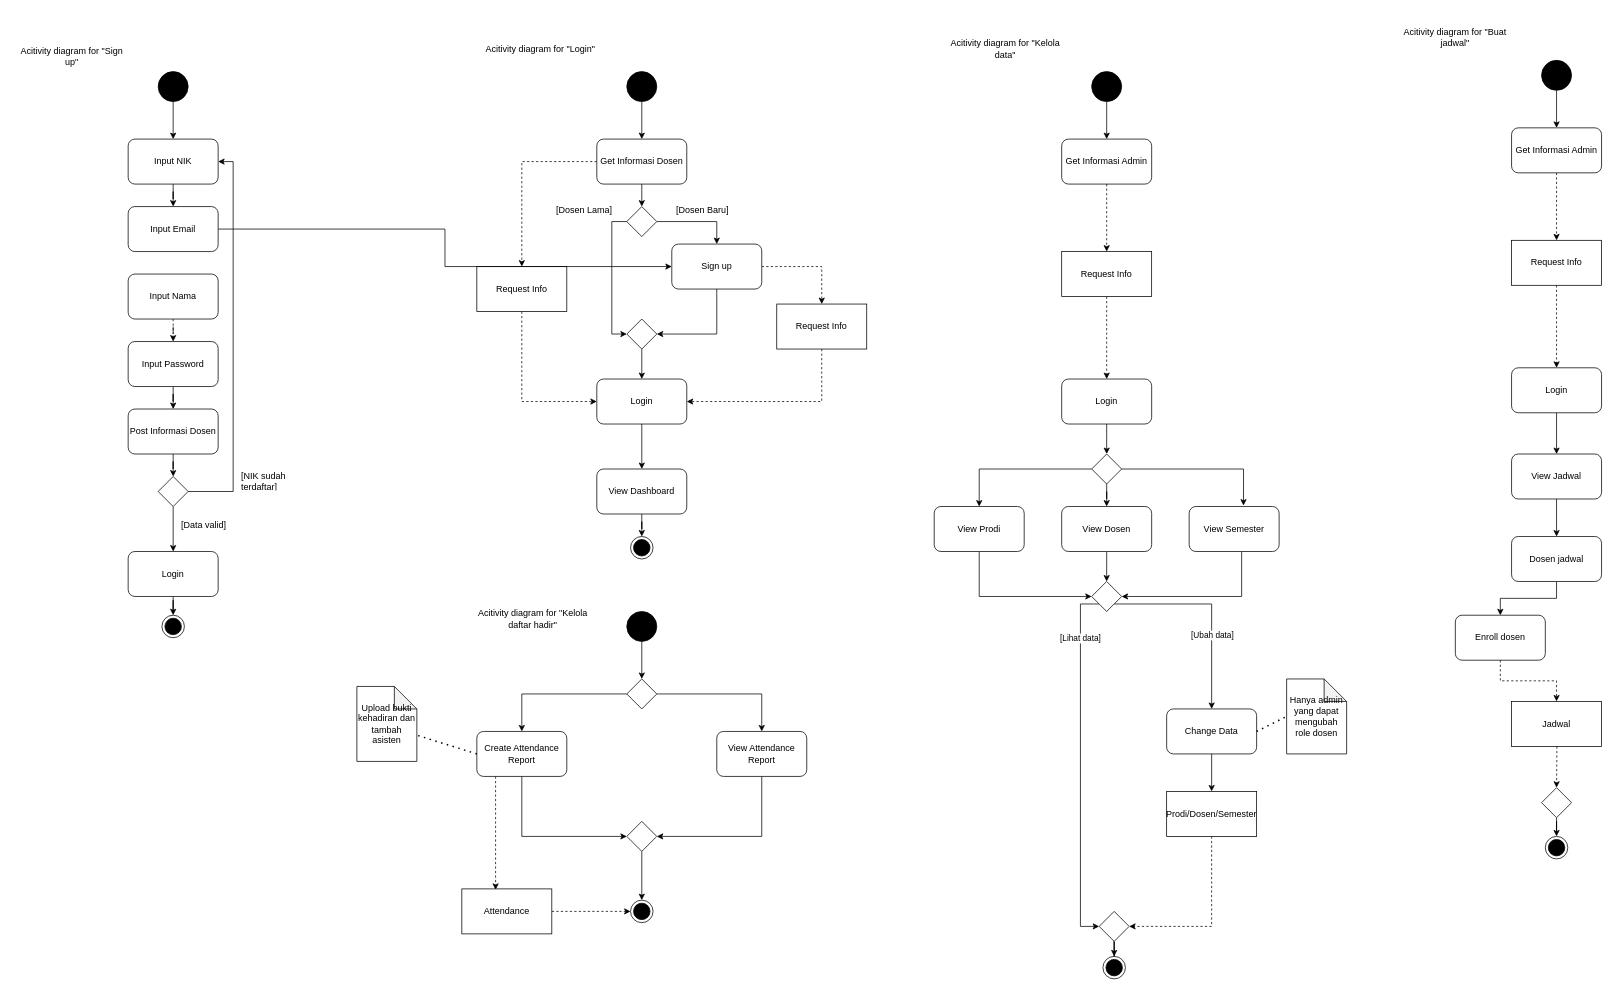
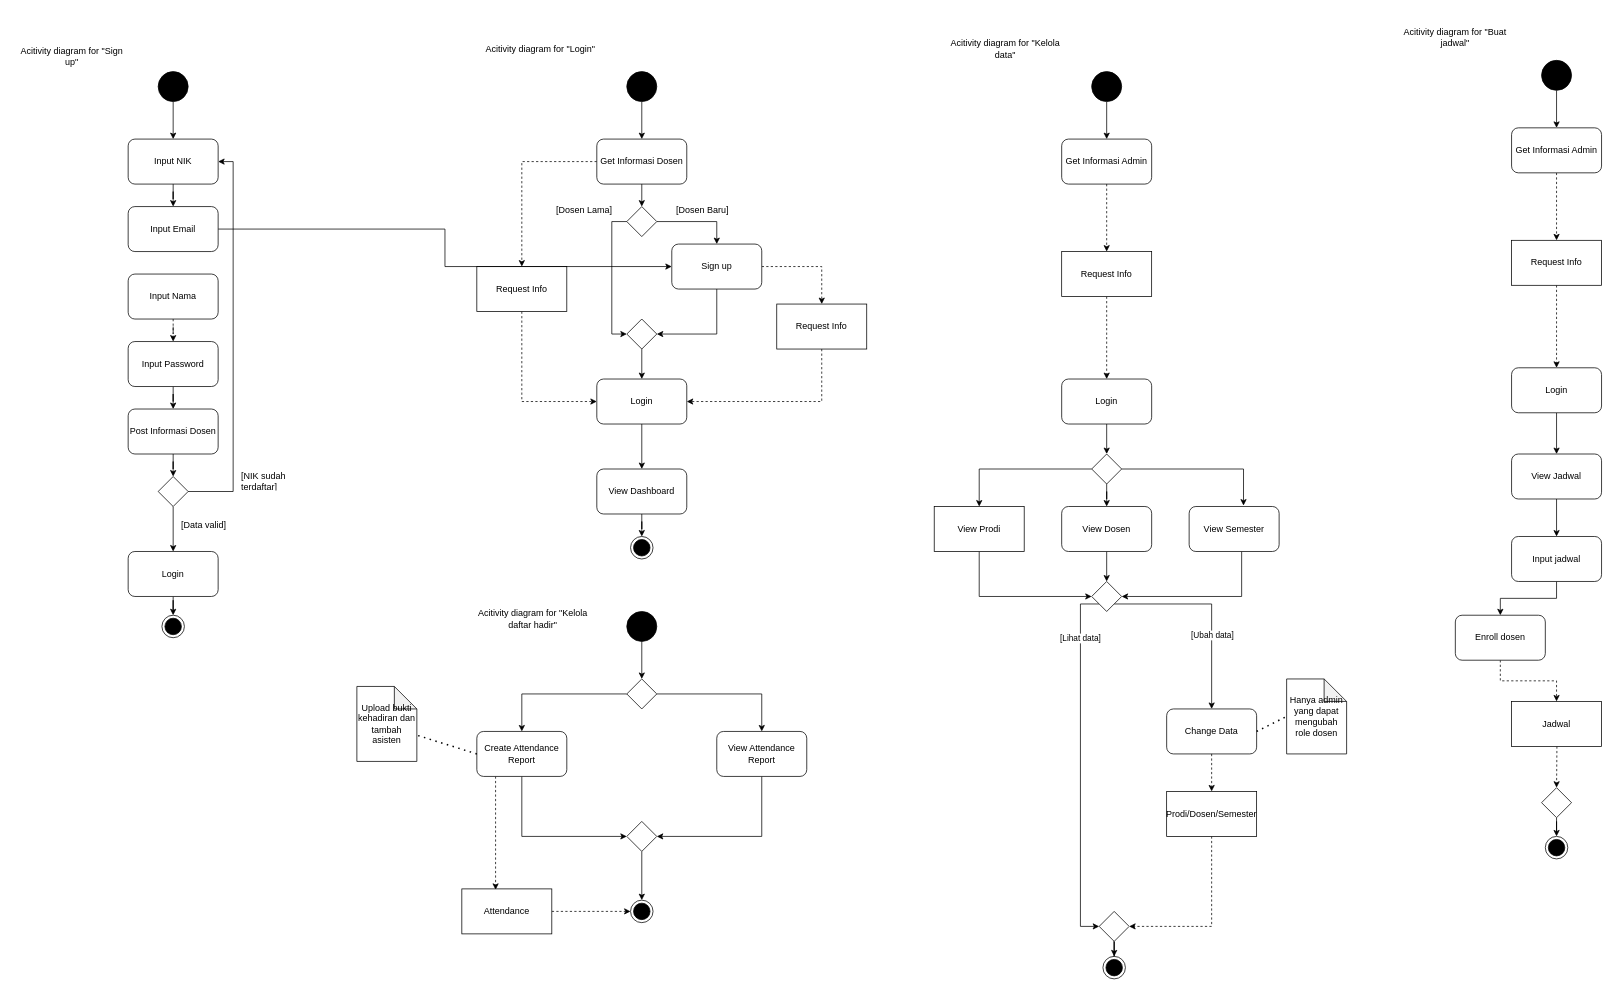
node "View Prodi": shape rounded rectangle -> rectangle
node "Dosen jadwal": label "Dosen jadwal" -> "Input jadwal"
edge "Change Data" -> "Prodi/Dosen/Semester": style solid -> dashed
